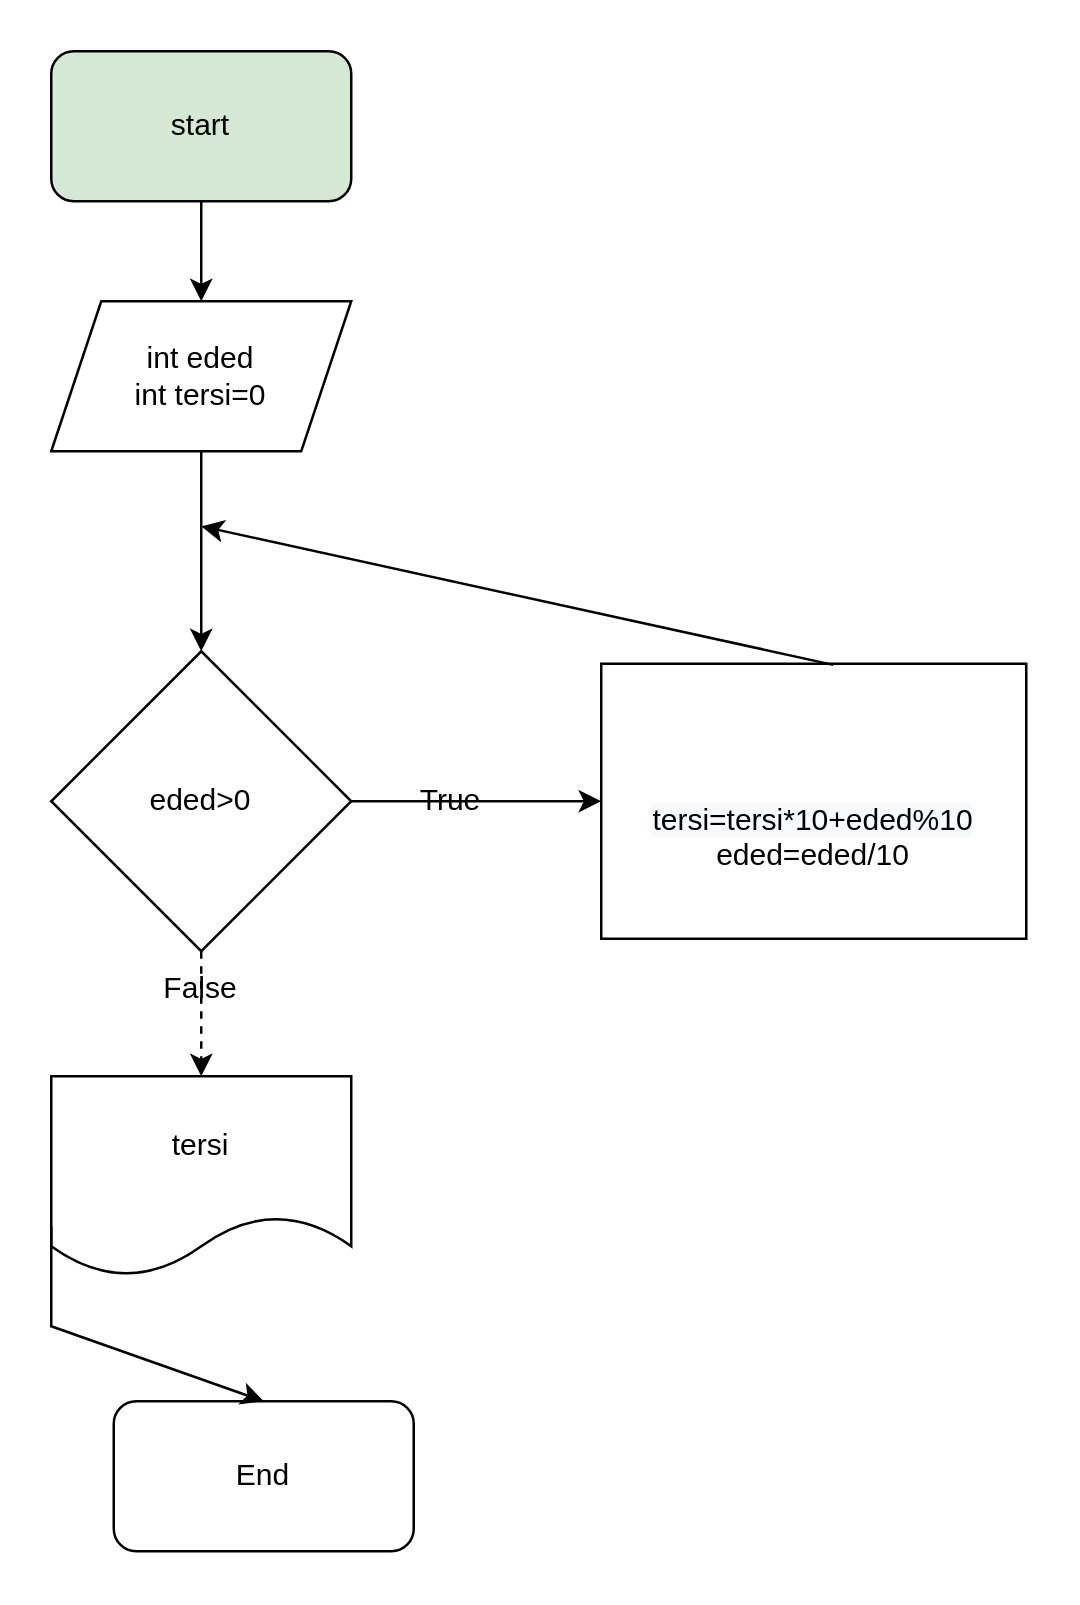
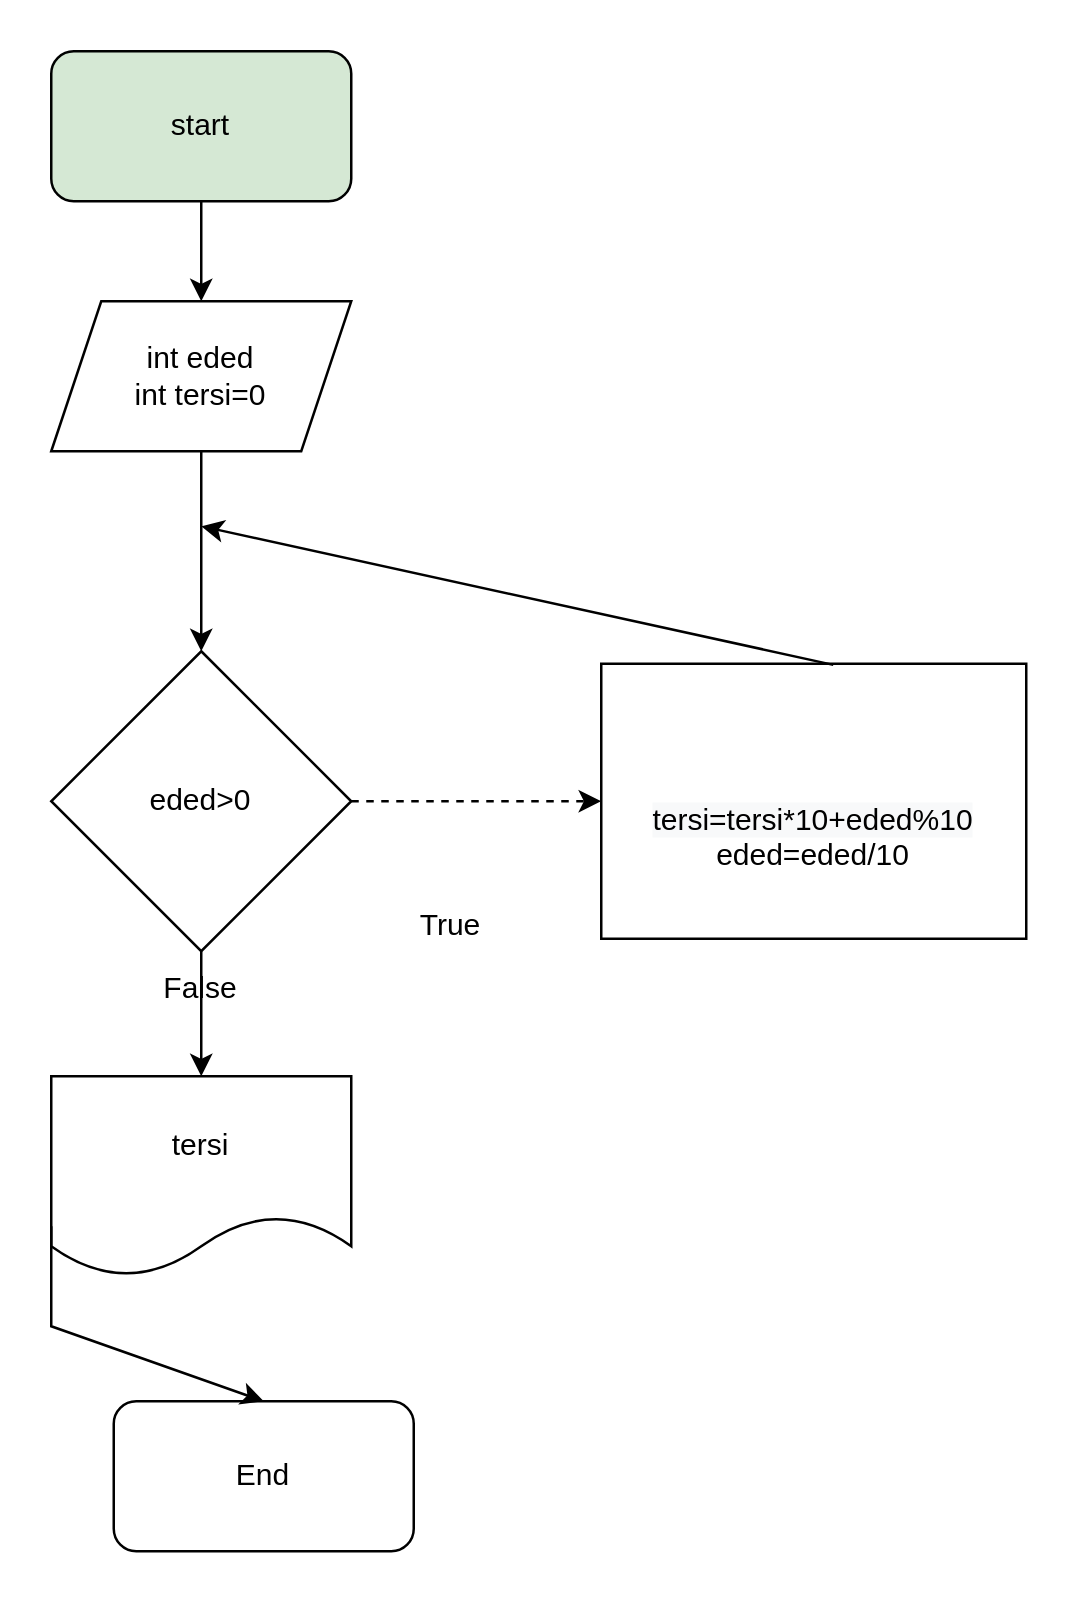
node "True": moved (451, 801) -> (451, 926)
edge "eded>0" -> "tersi=tersi*10+eded%10 eded=eded/10": style solid -> dashed
edge "eded>0" -> "tersi": style dashed -> solid
